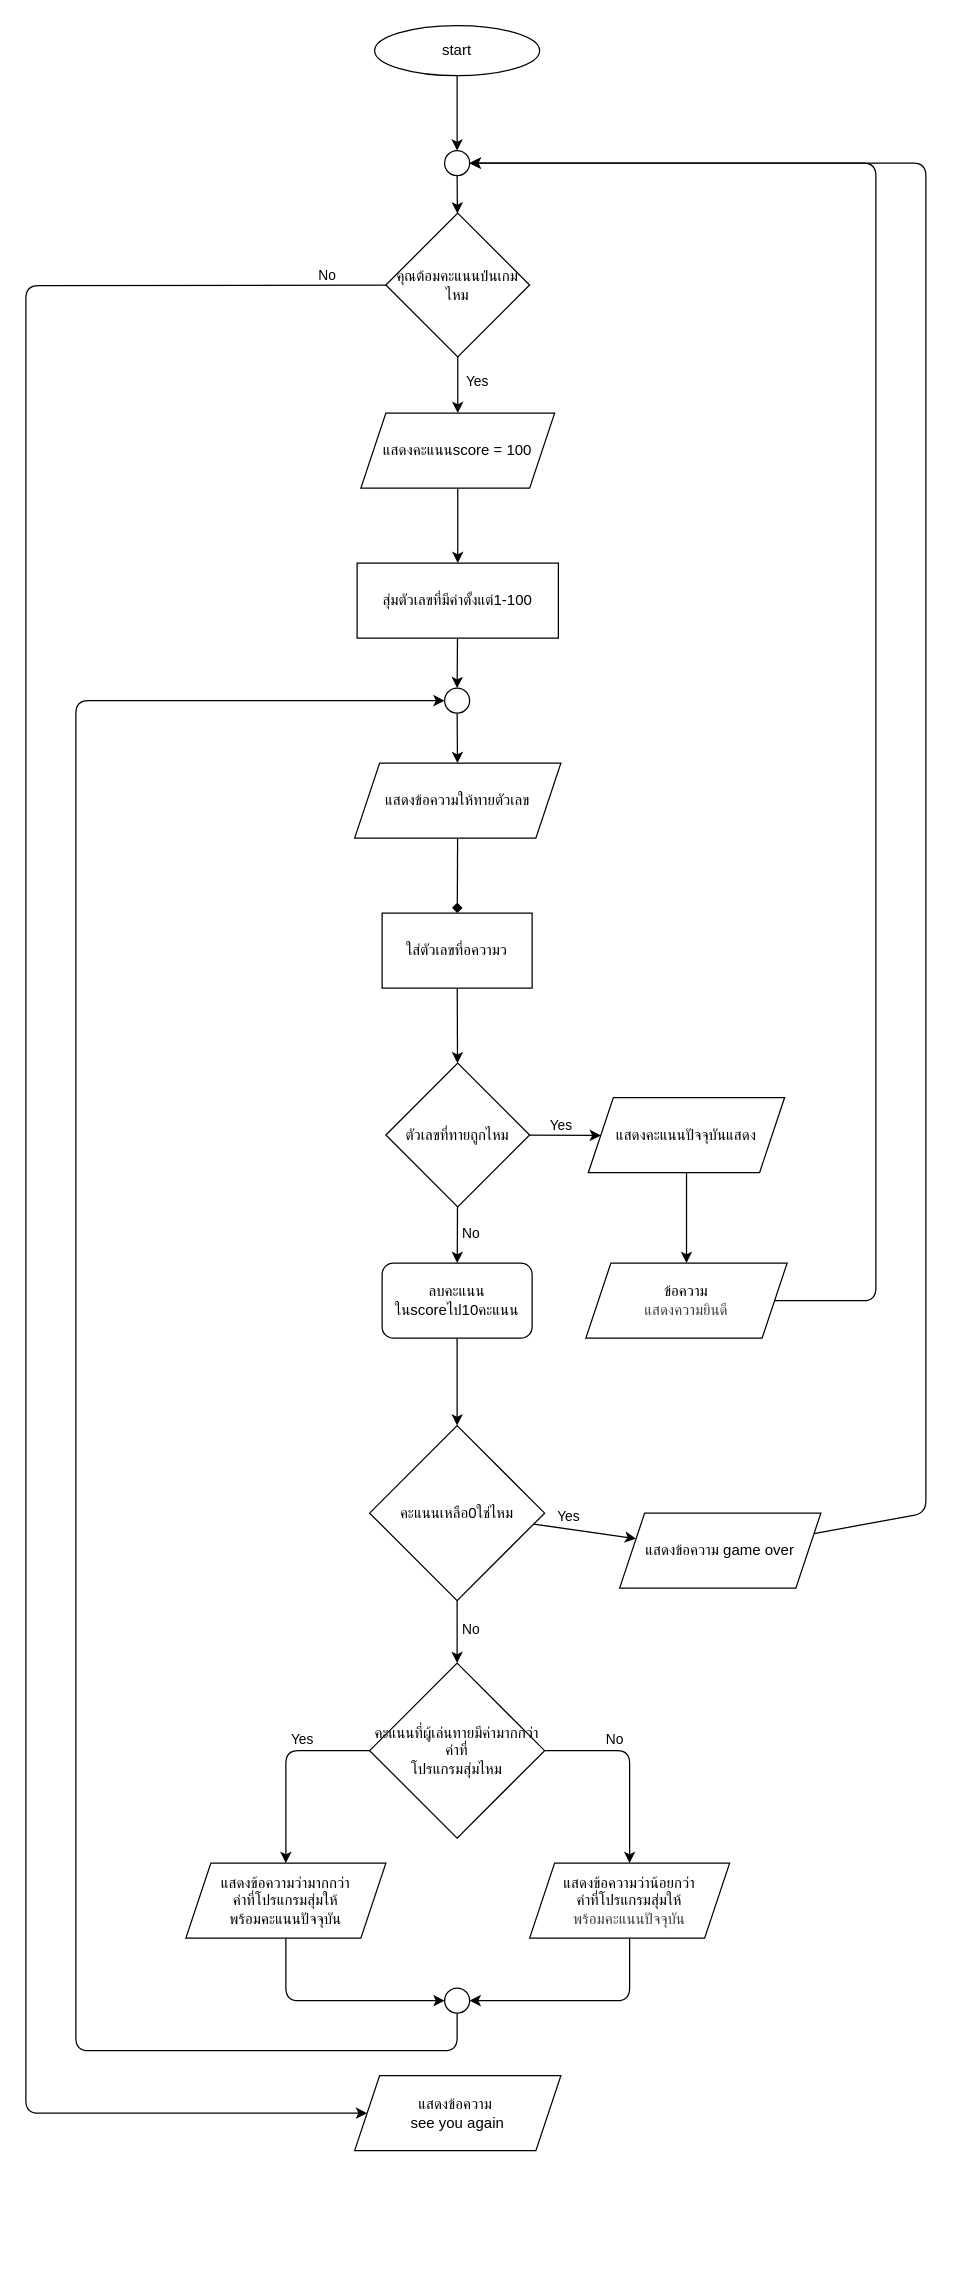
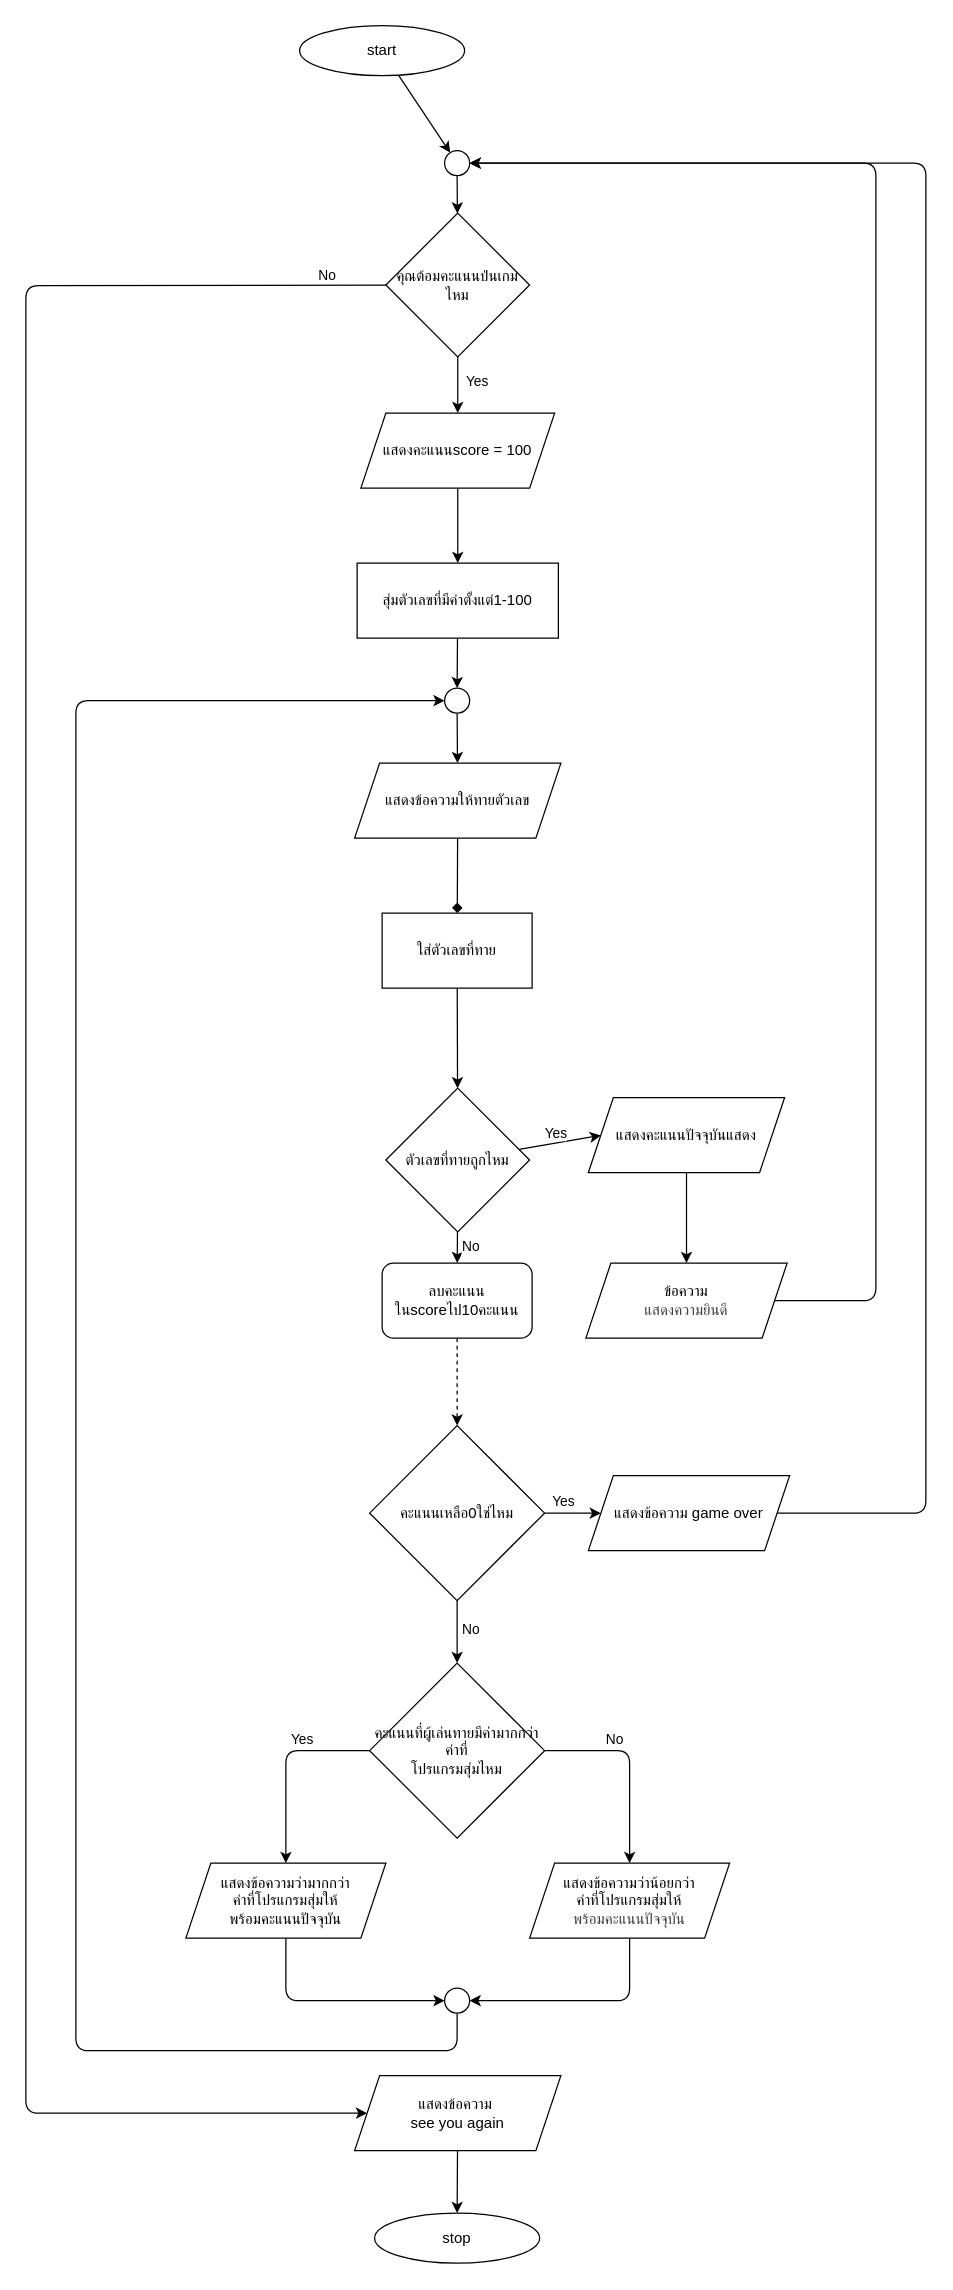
node "start": moved (457, 51) -> (382, 51)
node "ใส่ตัวเลขที่อความว": label "ใส่ตัวเลขที่อความว" -> "ใส่ตัวเลขที่ทาย"
node "ตัวเลขที่ทายถูกไหม": moved (458, 1135) -> (458, 1160)
edge "ลบคะแนนในscoreไป10คะแนน" -> "คะแนนเหลือ0ใช่ไหม": style solid -> dashed
node "แสดงข้อความ game over": moved (720, 1551) -> (689, 1513)
edge "แสดงข้อความ see you again" -> "stop": added
node "stop": added
